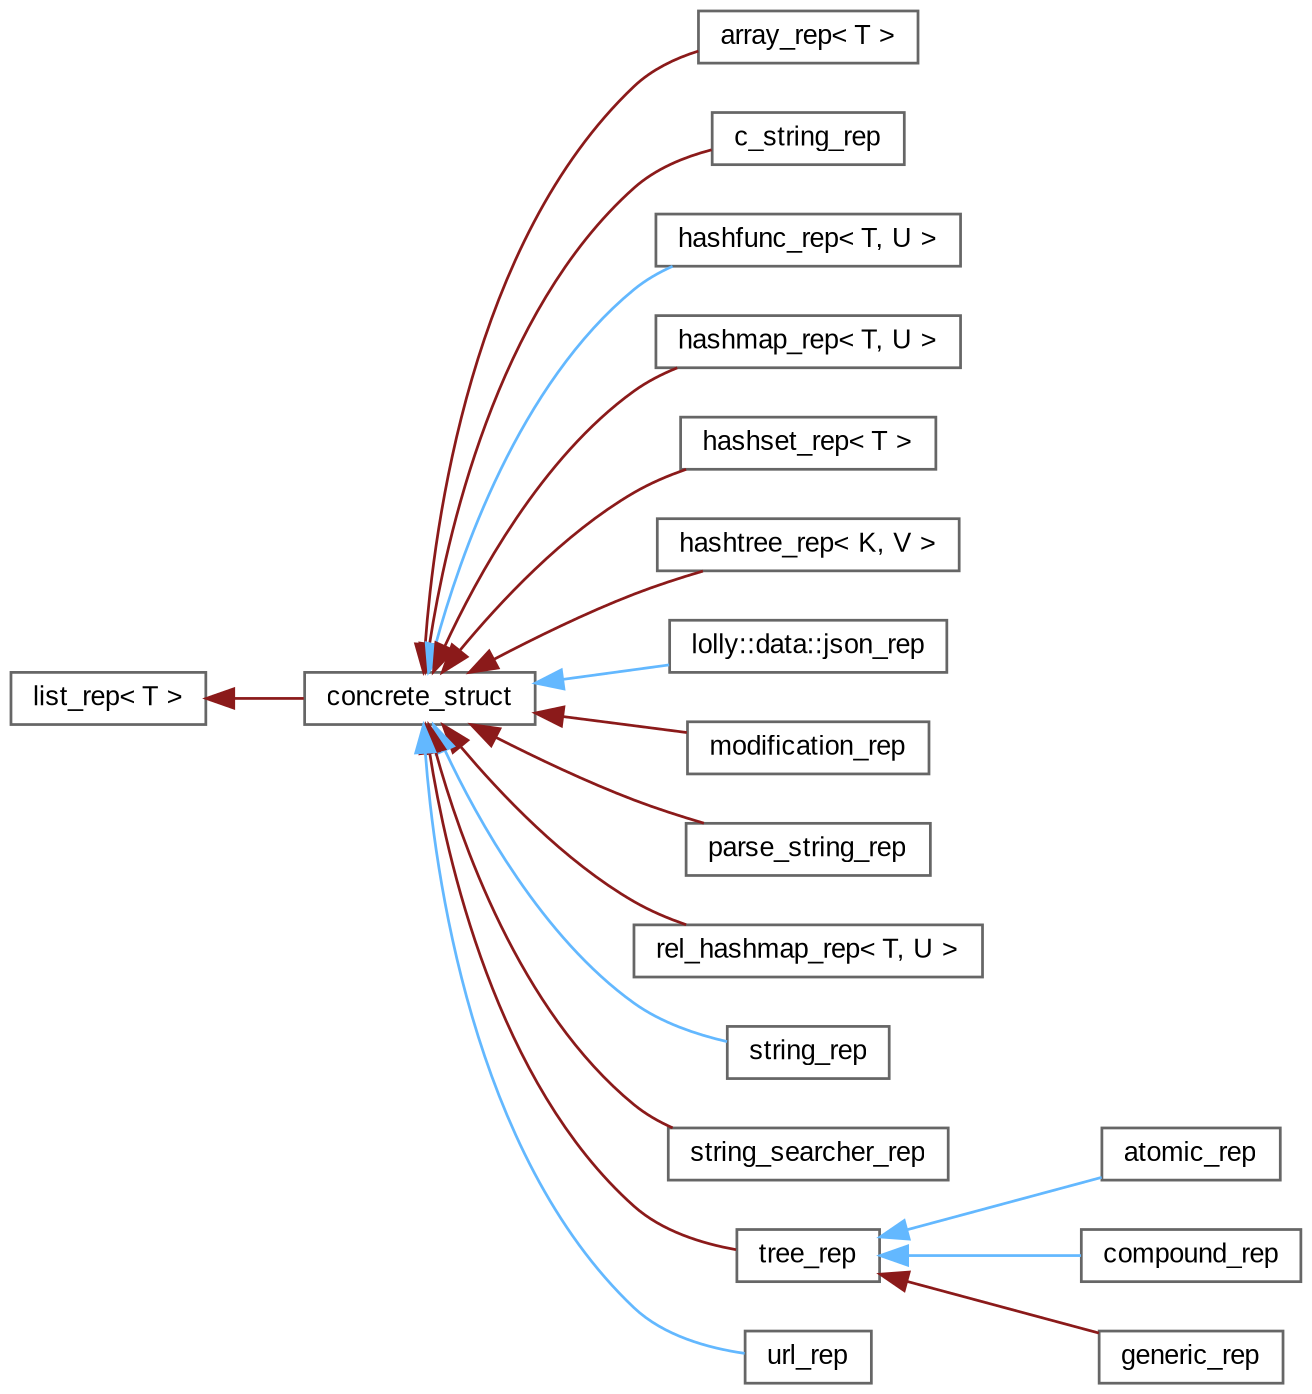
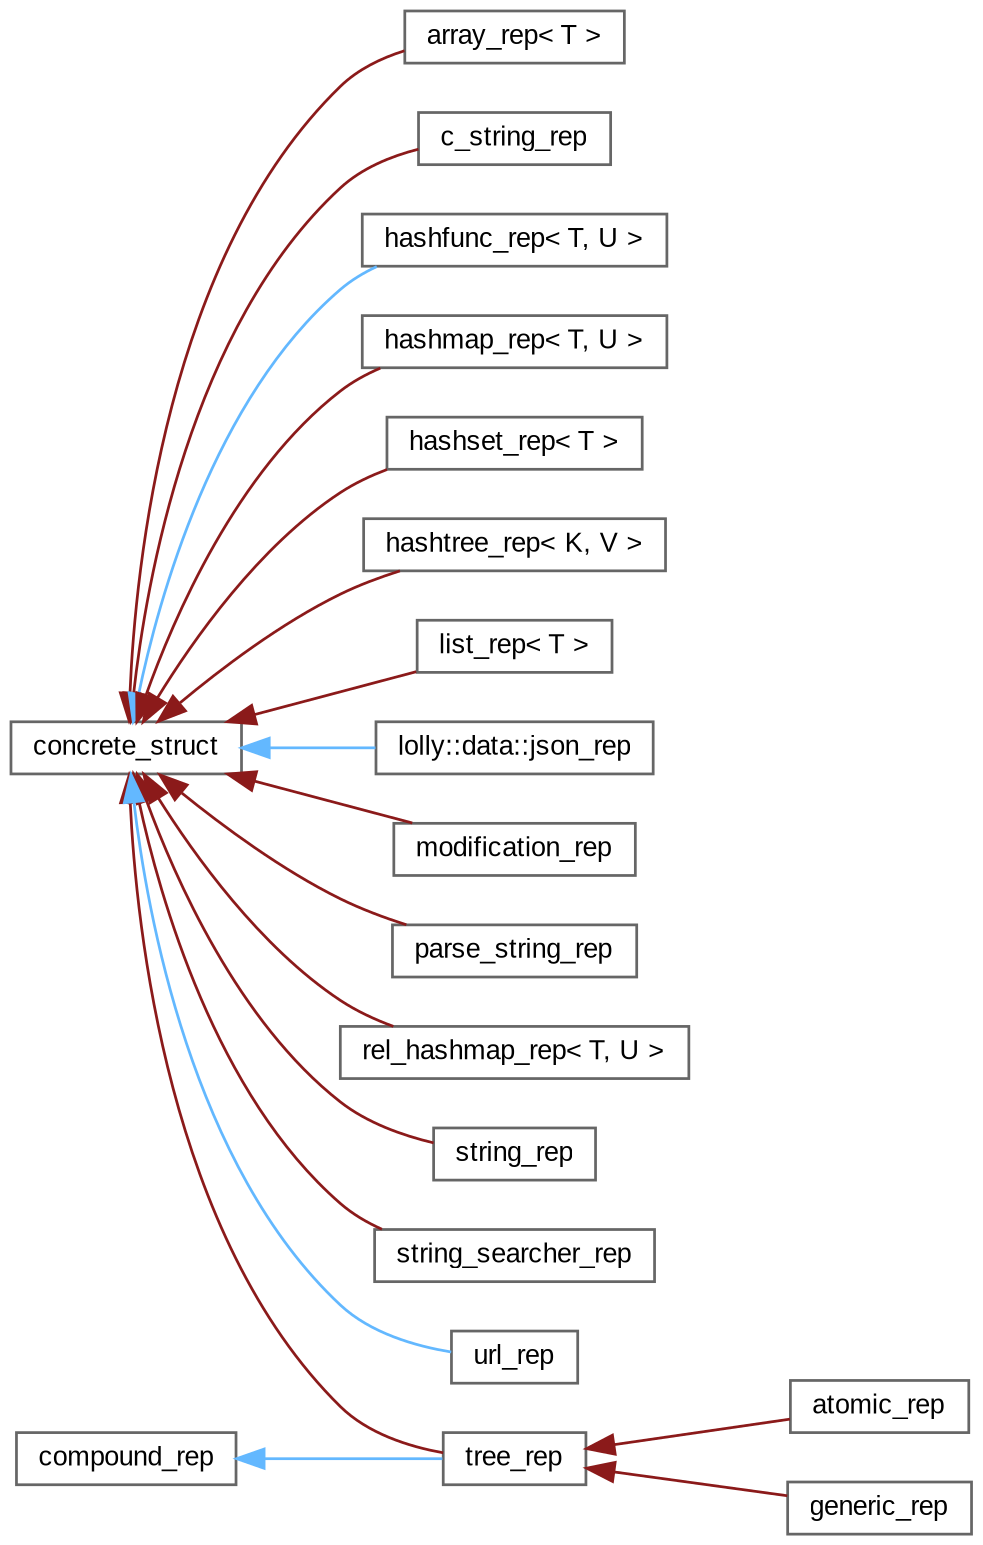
edge "concrete_struct" -> "list_rep< T >": reversed
edge "string_rep" -> "concrete_struct": color steelblue1 -> firebrick4
edge "atomic_rep" -> "tree_rep": color steelblue1 -> firebrick4
edge "compound_rep" -> "tree_rep": reversed
